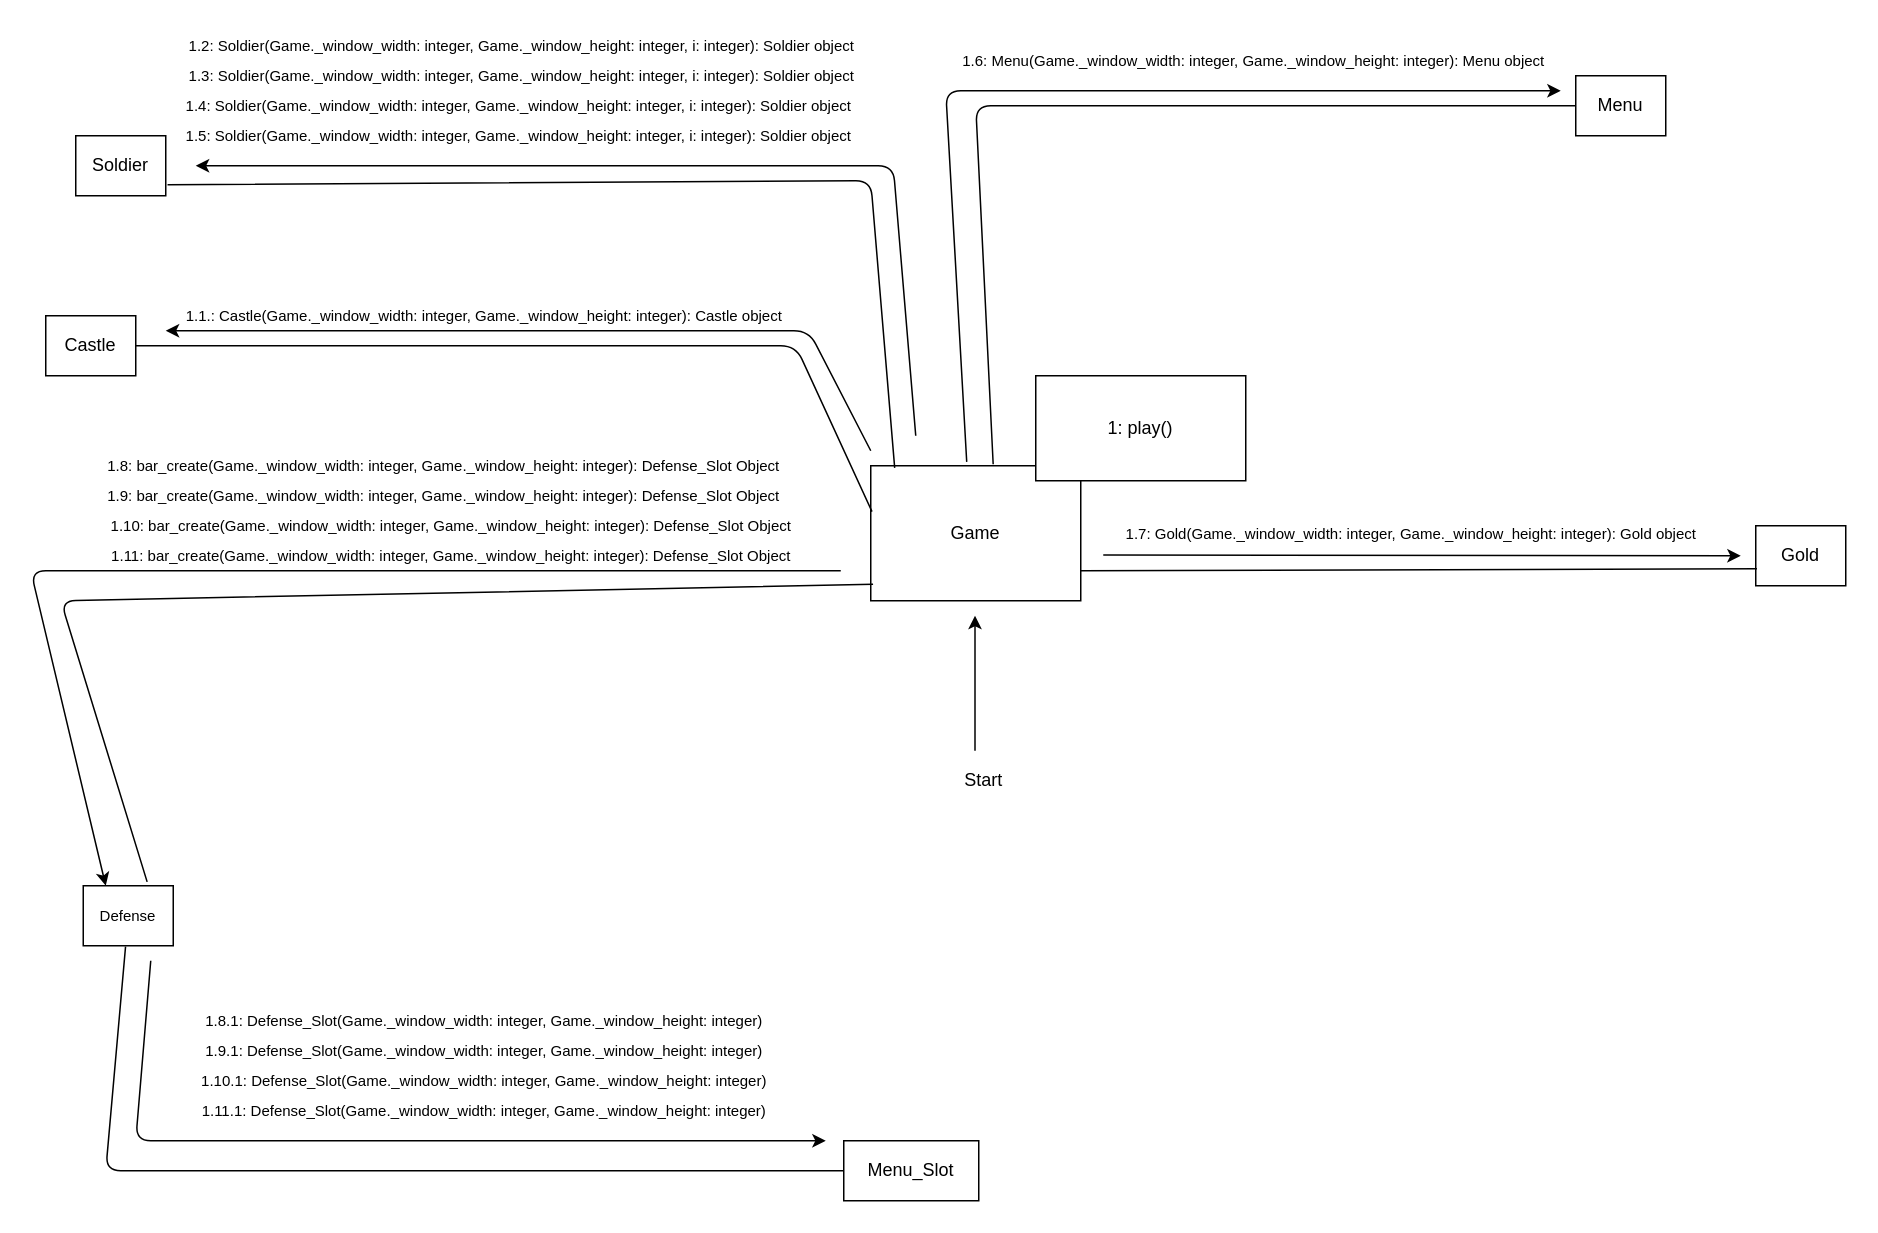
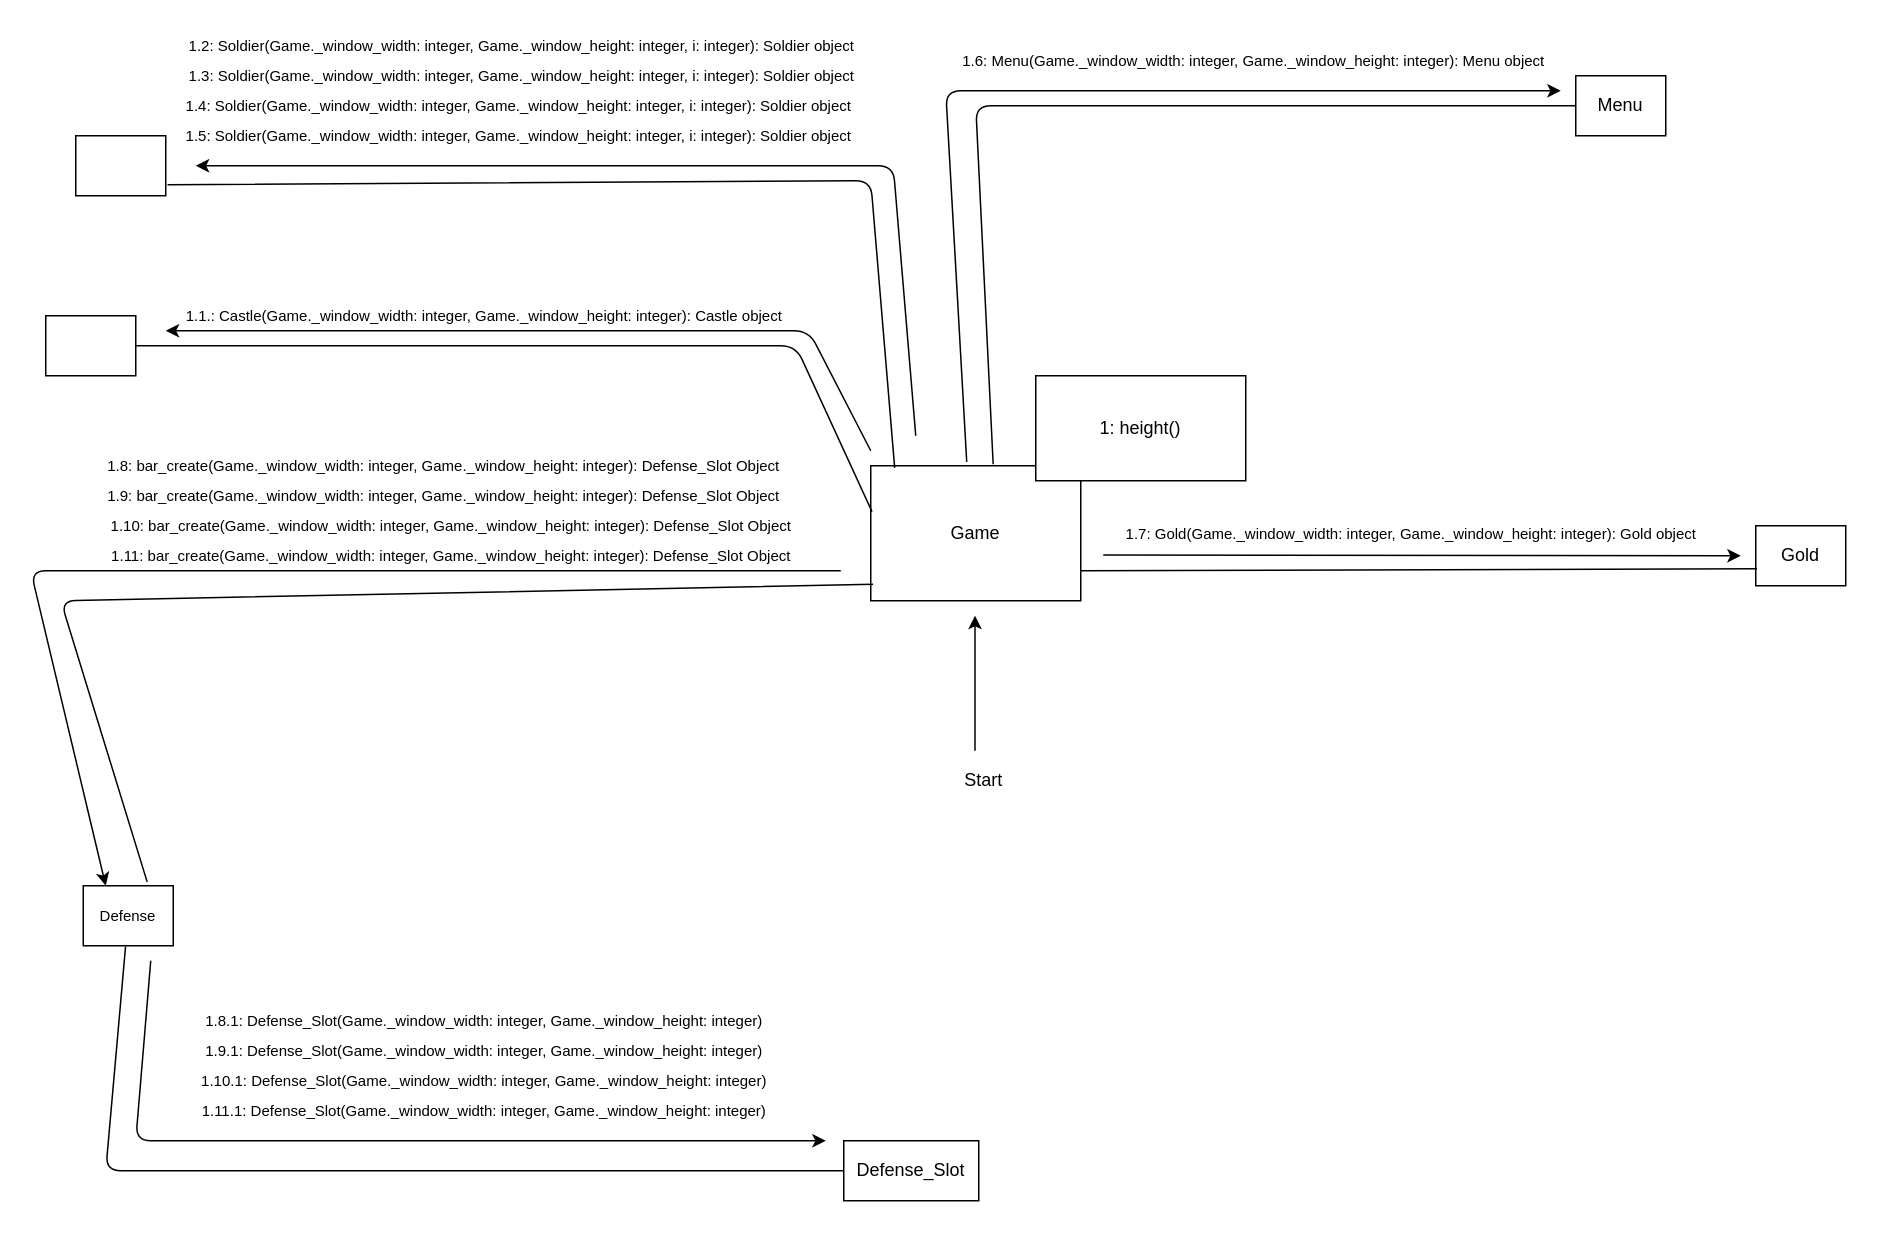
node "Soldier": removed
node "Castle": removed
node "1: play()": label "1: play()" -> "1: height()"
node "Menu_Slot": label "Menu_Slot" -> "Defense_Slot"
